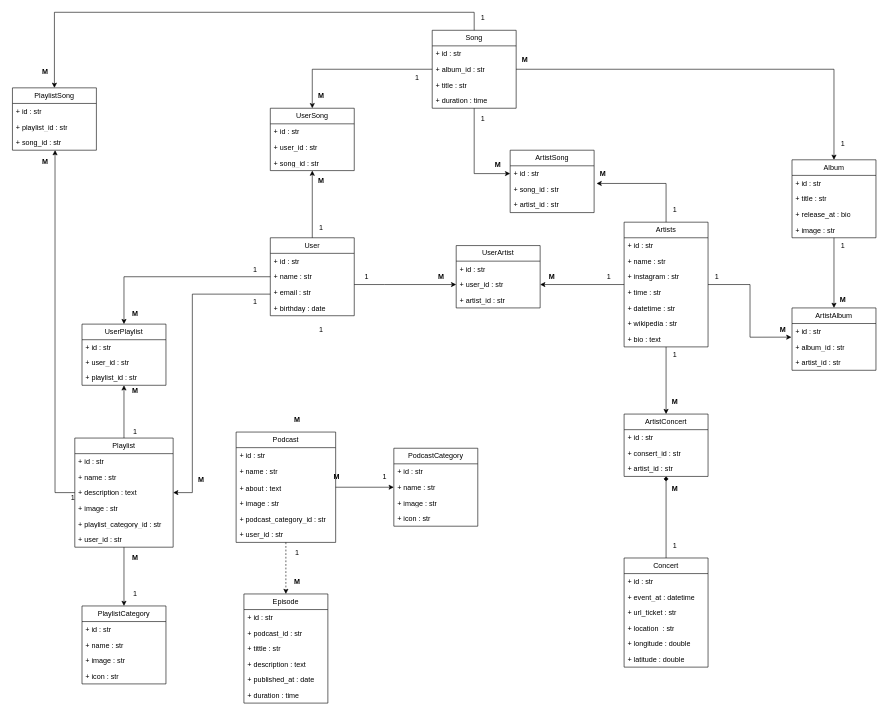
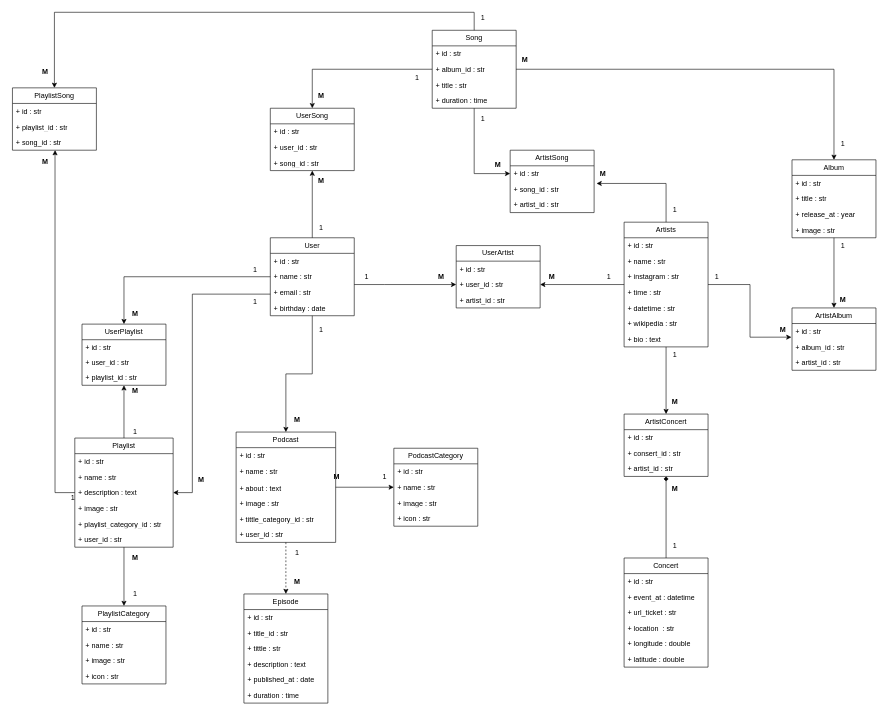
node "+ release_at : bio": label "+ release_at : bio" -> "+ release_at : year"
edge "User" -> "Podcast": added
node "+ podcast_category_id : str": label "+ podcast_category_id : str" -> "+ tittle_category_id : str"
node "+ podcast_id : str": label "+ podcast_id : str" -> "+ title_id : str"
